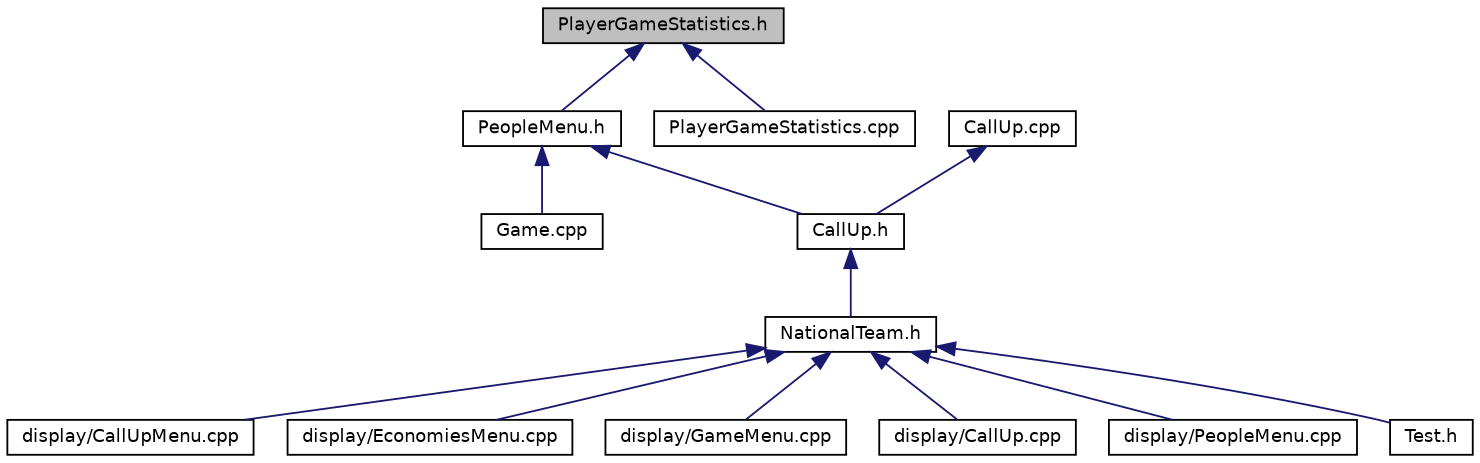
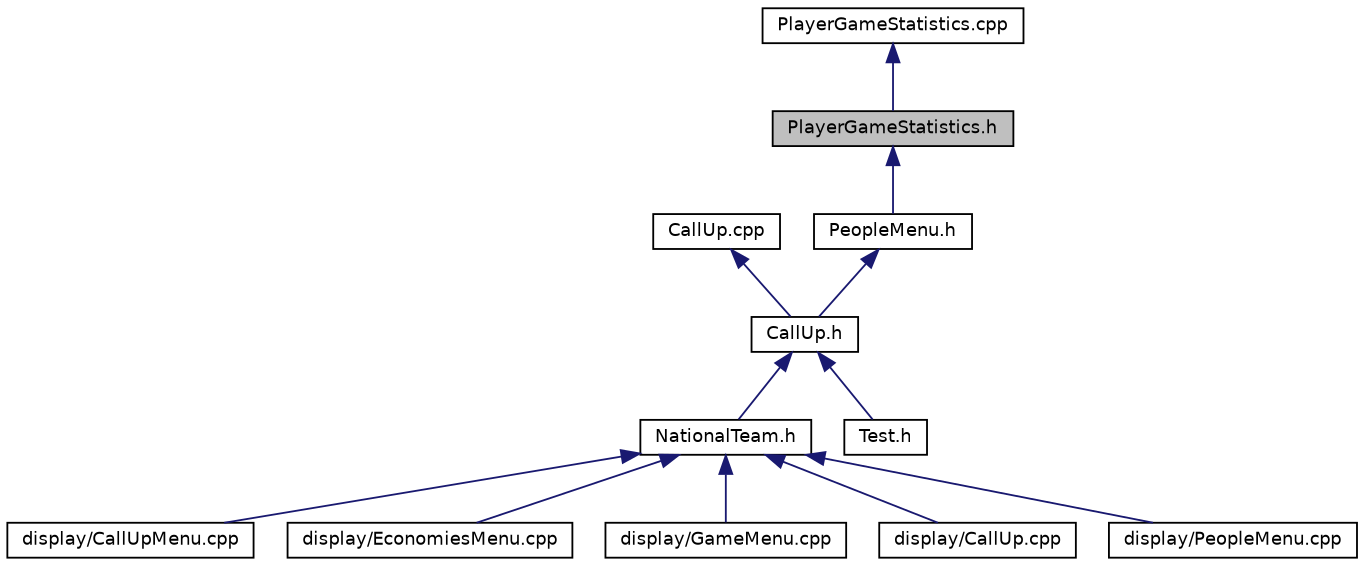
edge "PlayerGameStatistics.cpp" -> "PlayerGameStatistics.h": reversed
node "Game.cpp": removed
edge "Test.h" -> "NationalTeam.h": now "Test.h" -> "CallUp.h"
